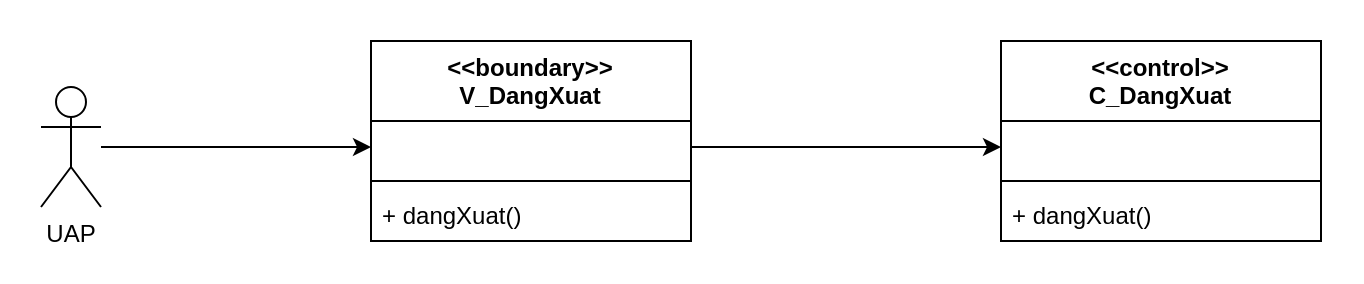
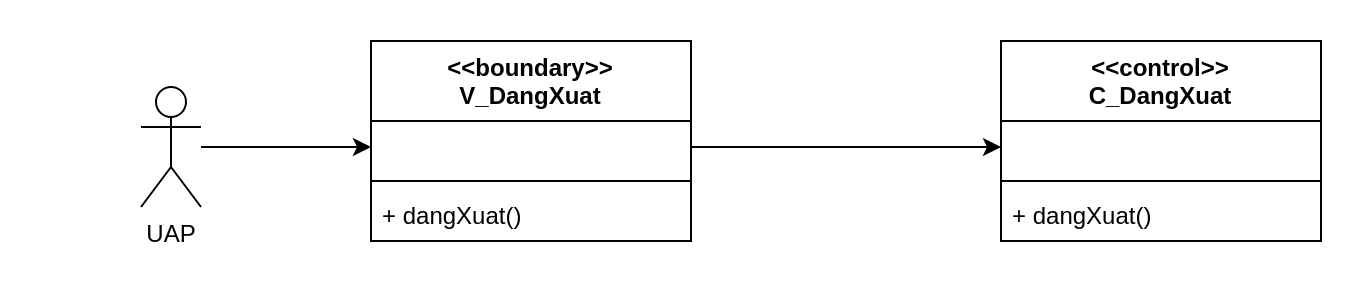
node "UAP": moved (71, 147) -> (171, 147)
